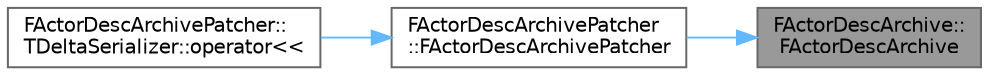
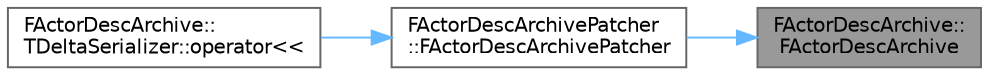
node "FActorDescArchivePatcher:: TDeltaSerializer::operator<<": label "FActorDescArchivePatcher:: TDeltaSerializer::operator<<" -> "FActorDescArchive:: TDeltaSerializer::operator<<"
